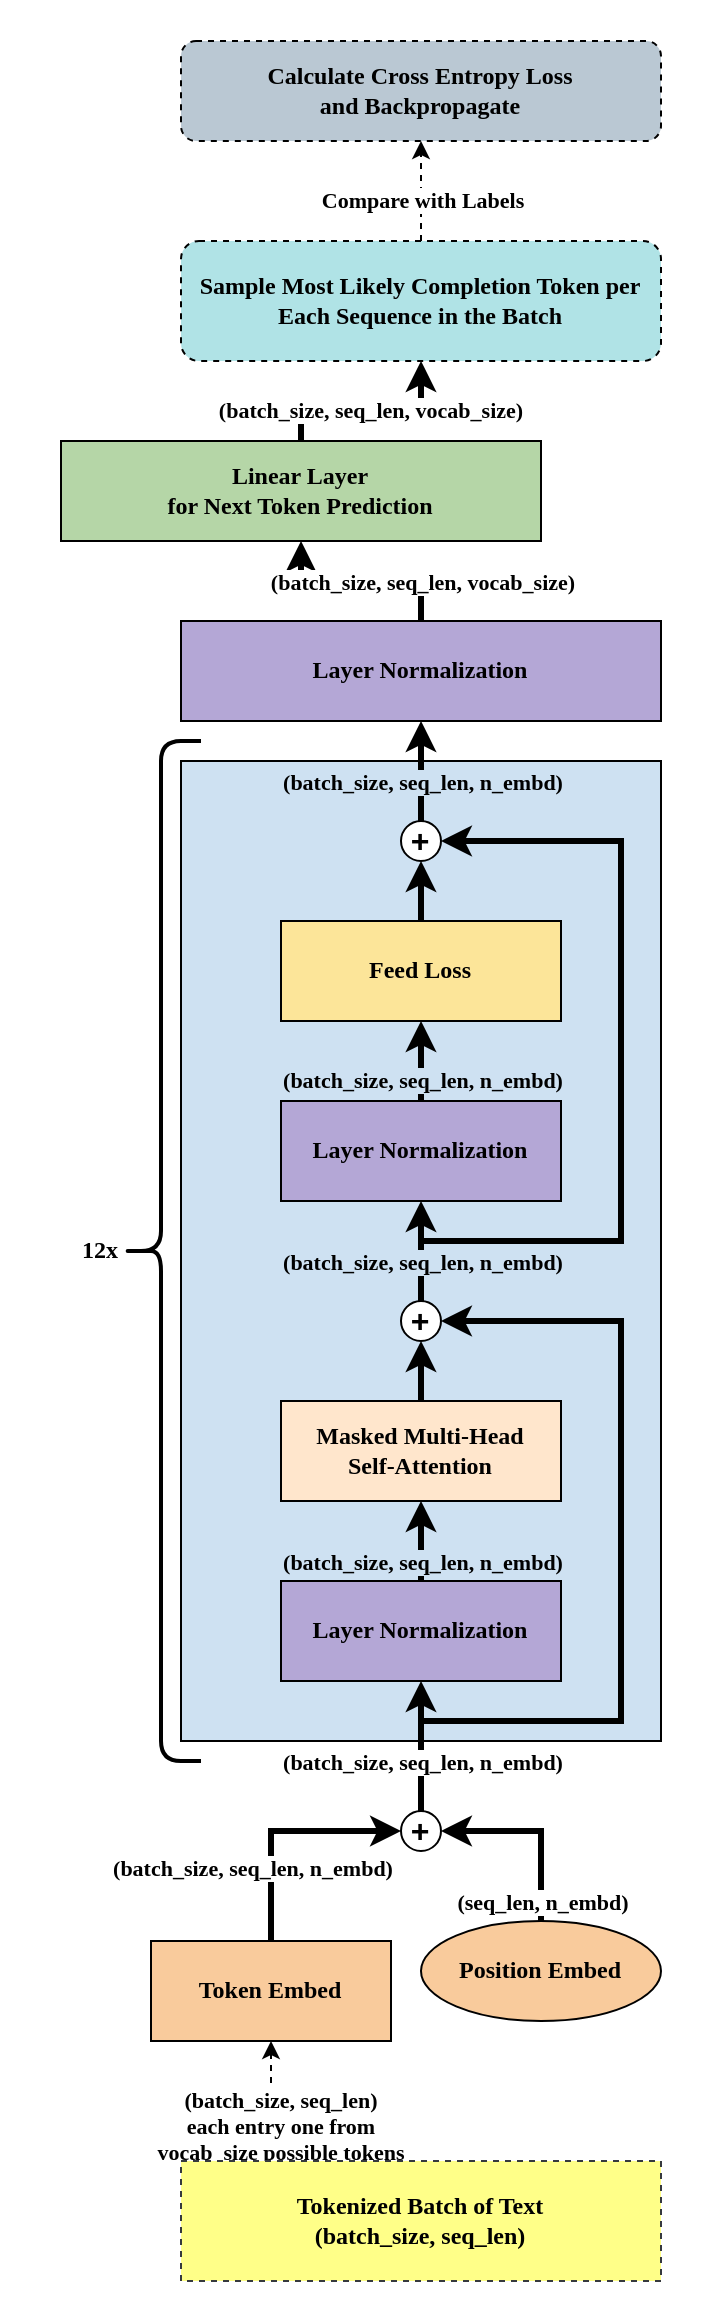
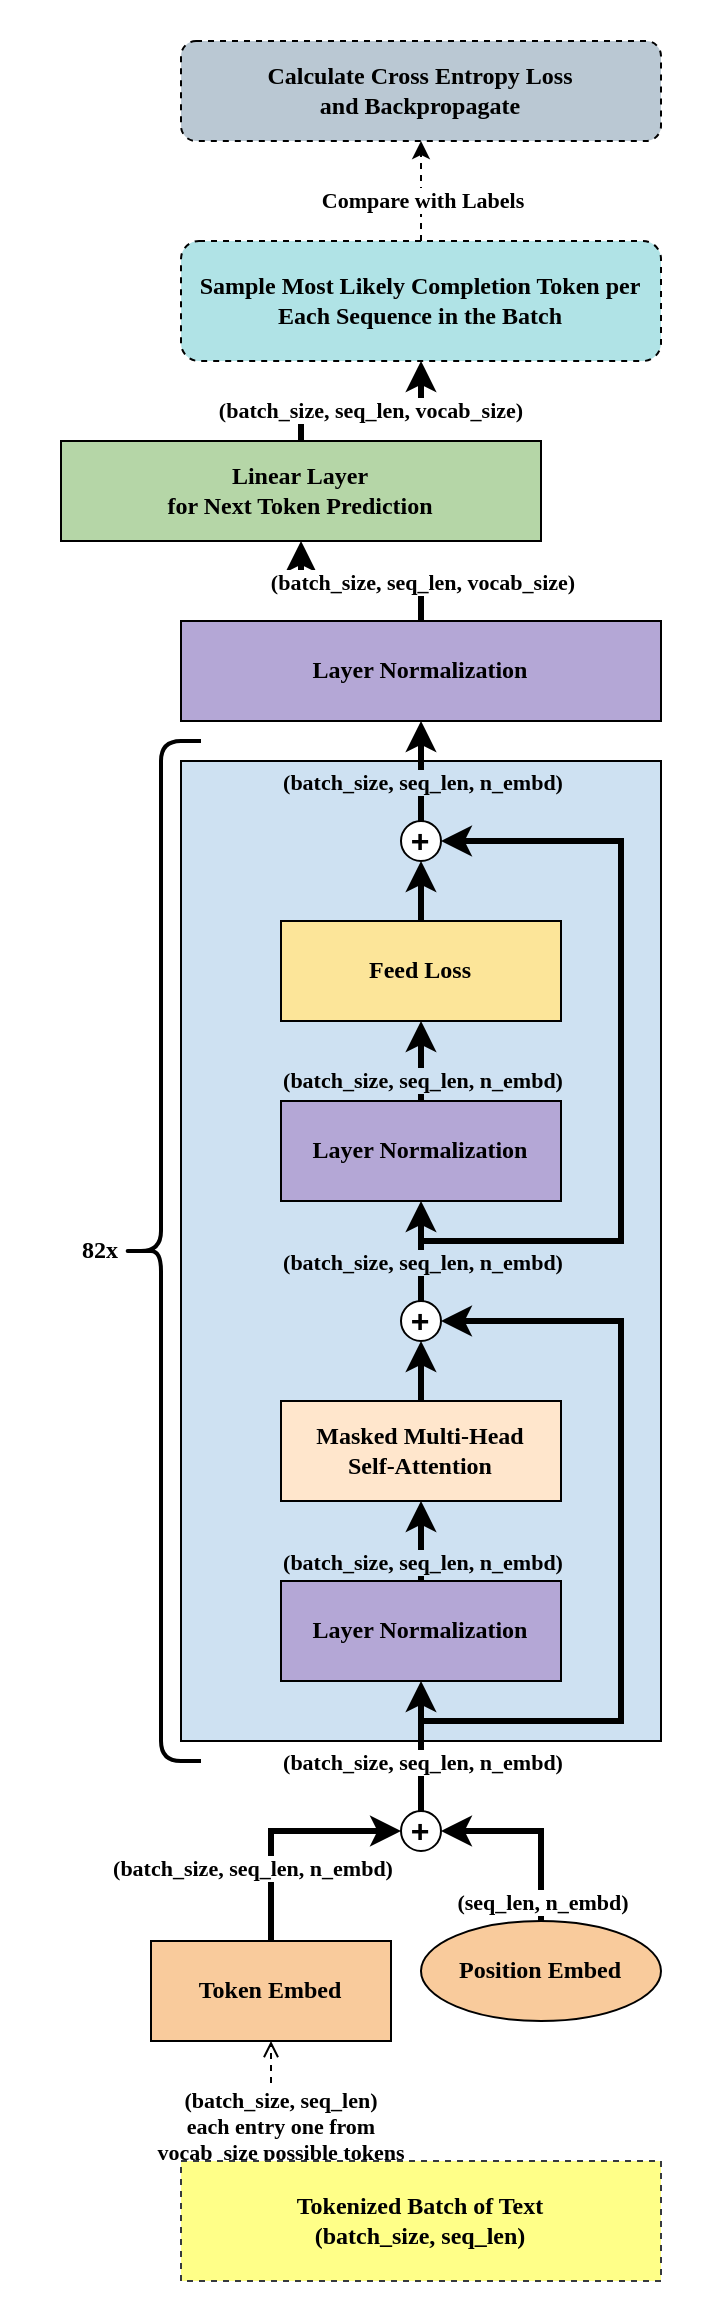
node "12x": label "12x" -> "82x"
edge "Tokenized Batch of Text (batch_size, seq_len)" -> "Token Embed": arrowhead classic -> open
